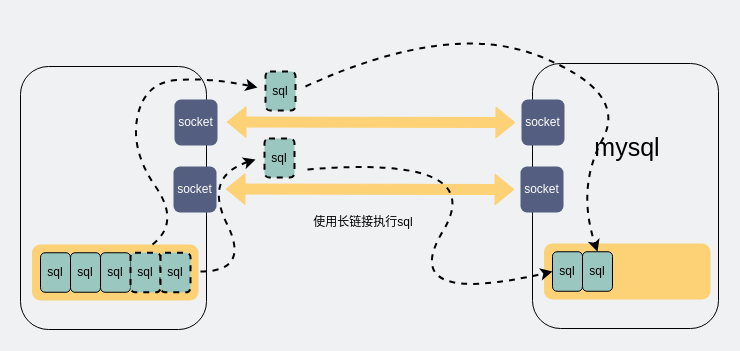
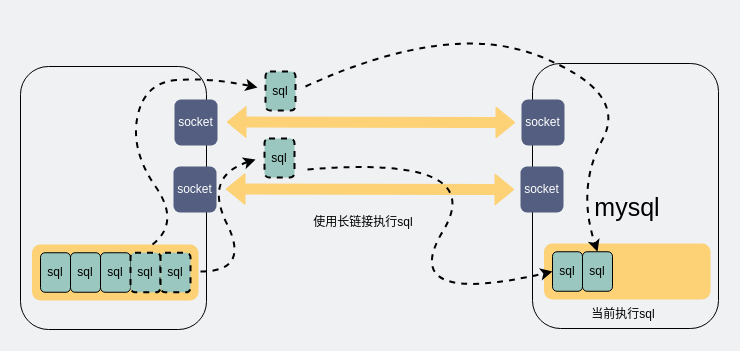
node "mysql": moved (628, 147) -> (628, 207)
node "当前执行sql": added
